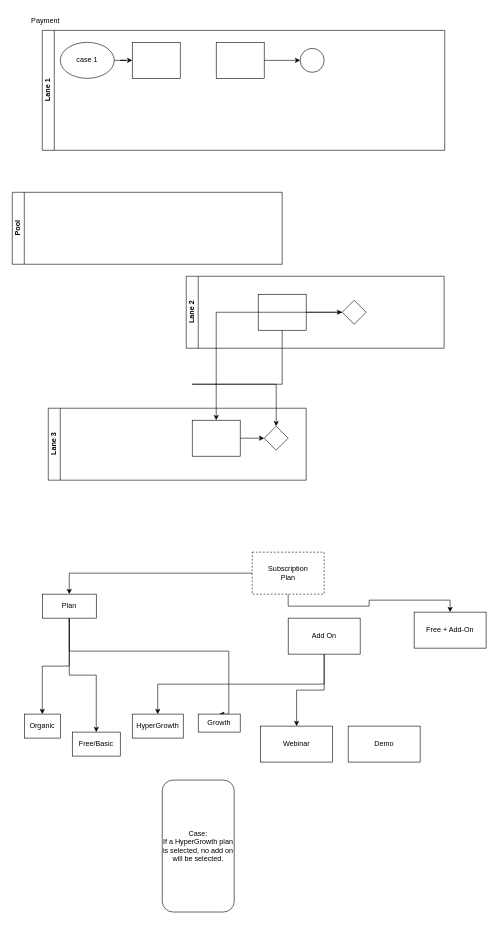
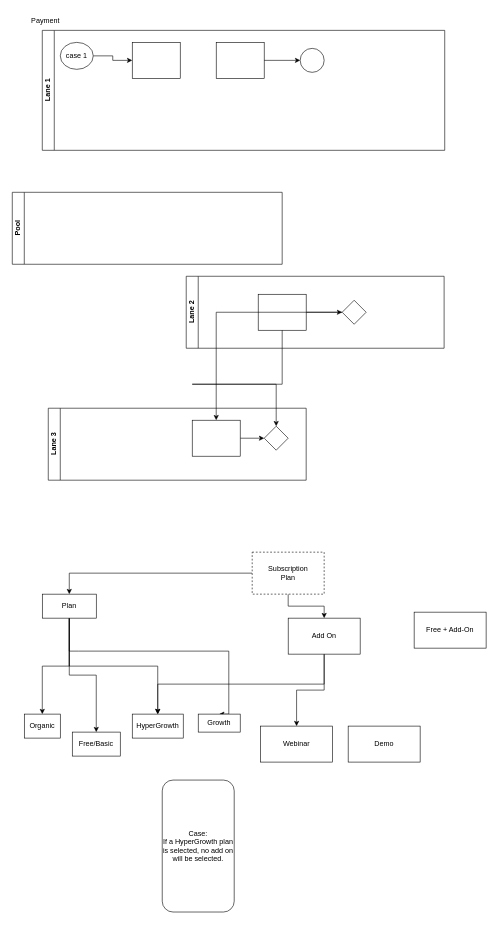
node "case 1": size 54x36 -> 33x27
edge "Subscription Plan" -> "Free + Add-On": removed
edge "Subscription Plan" -> "Add On": added
edge "Plan" -> "HyperGrowth": added
